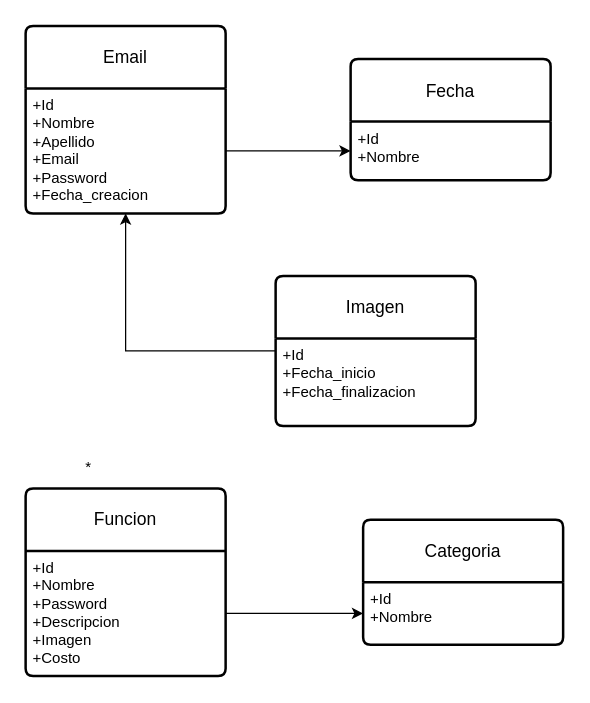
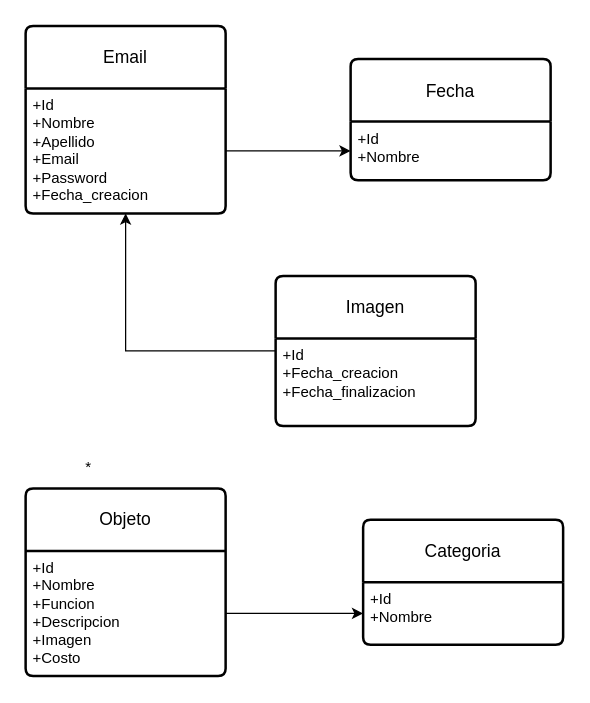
node "+Id +Fecha_inicio +Fecha_finalizacion": label "+Id +Fecha_inicio +Fecha_finalizacion" -> "+Id +Fecha_creacion +Fecha_finalizacion"
node "Funcion": label "Funcion" -> "Objeto"
node "+Id +Nombre +Password +Descripcion +Imagen +Costo": label "+Id +Nombre +Password +Descripcion +Imagen +Costo" -> "+Id +Nombre +Funcion +Descripcion +Imagen +Costo"
